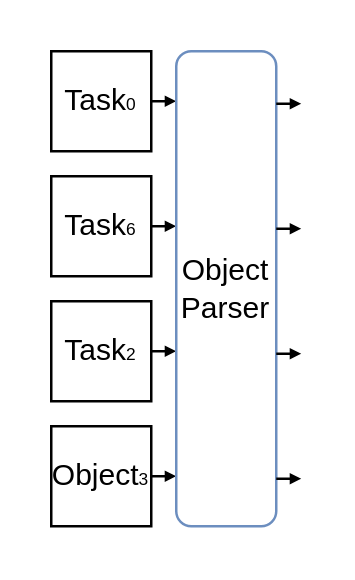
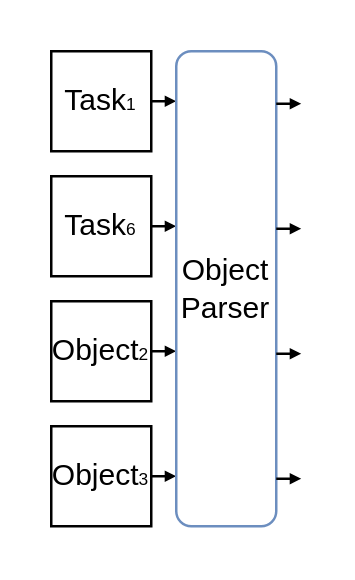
node "Task0": label "Task0" -> "Task1"
node "Task2": label "Task2" -> "Object2"
